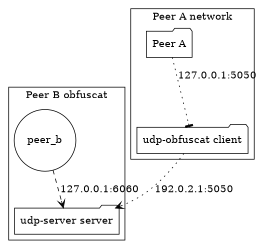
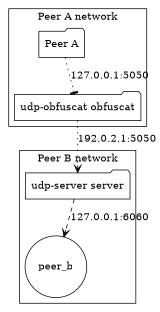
cluster "Peer B obfuscat": label "Peer B obfuscat" -> "Peer B network"
node "udp-obfuscat client": label "udp-obfuscat client" -> "udp-obfuscat obfuscat"
edge "peer_b" -> "udp-server server": reversed
